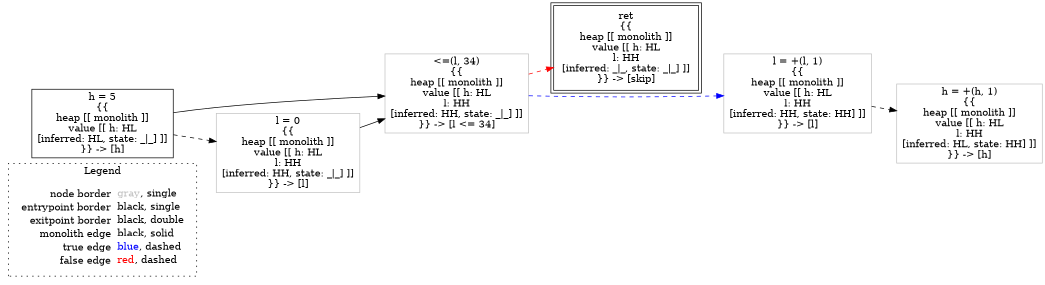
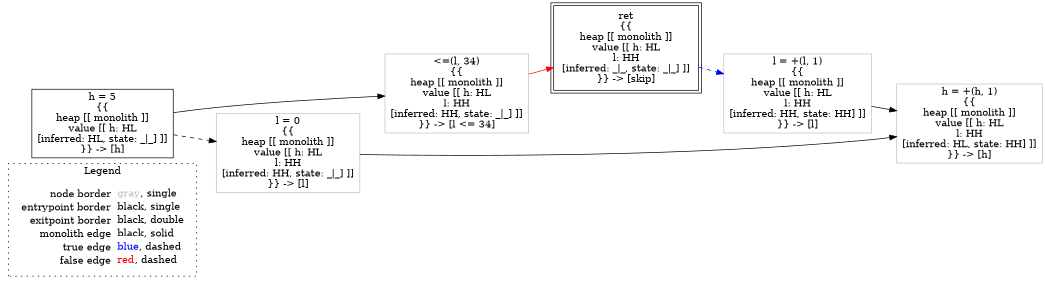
edge "<=(l, 34)" -> "ret": style dashed -> solid
edge "<=(l, 34)" -> "l = +(l, 1)": now "ret" -> "l = +(l, 1)"
edge "l = +(l, 1)" -> "h = +(h, 1)": style dashed -> solid
edge "l = 0" -> "<=(l, 34)": now "l = 0" -> "h = +(h, 1)"
